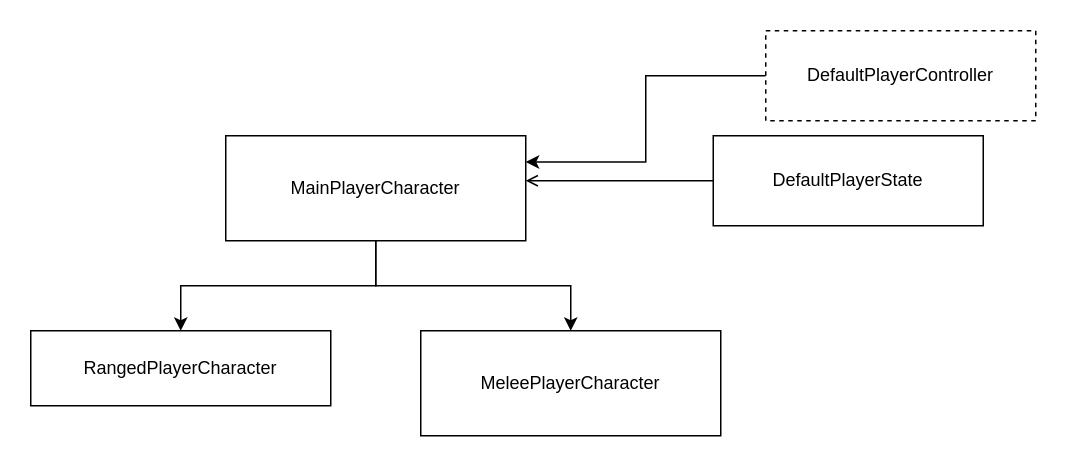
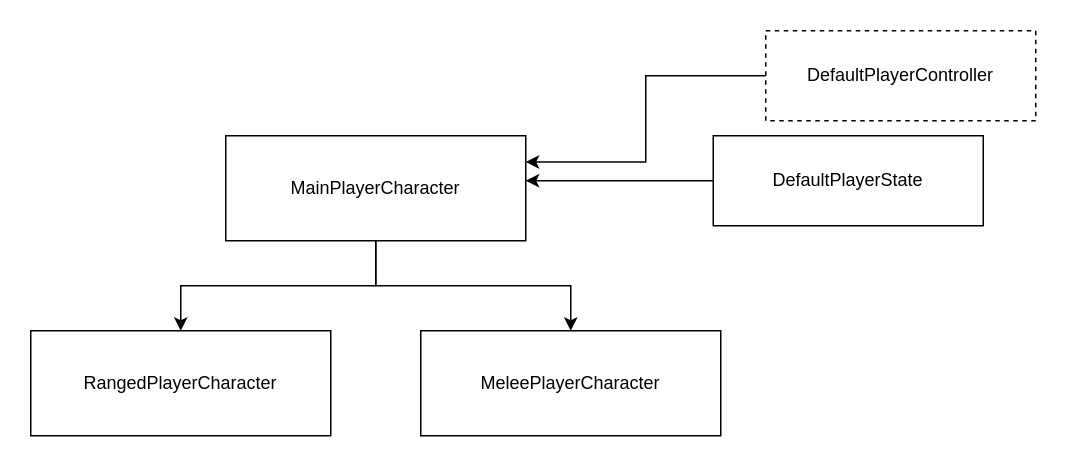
edge "DefaultPlayerState" -> "MainPlayerCharacter": arrowhead open -> classic
node "RangedPlayerCharacter": size 300x75 -> 300x105
